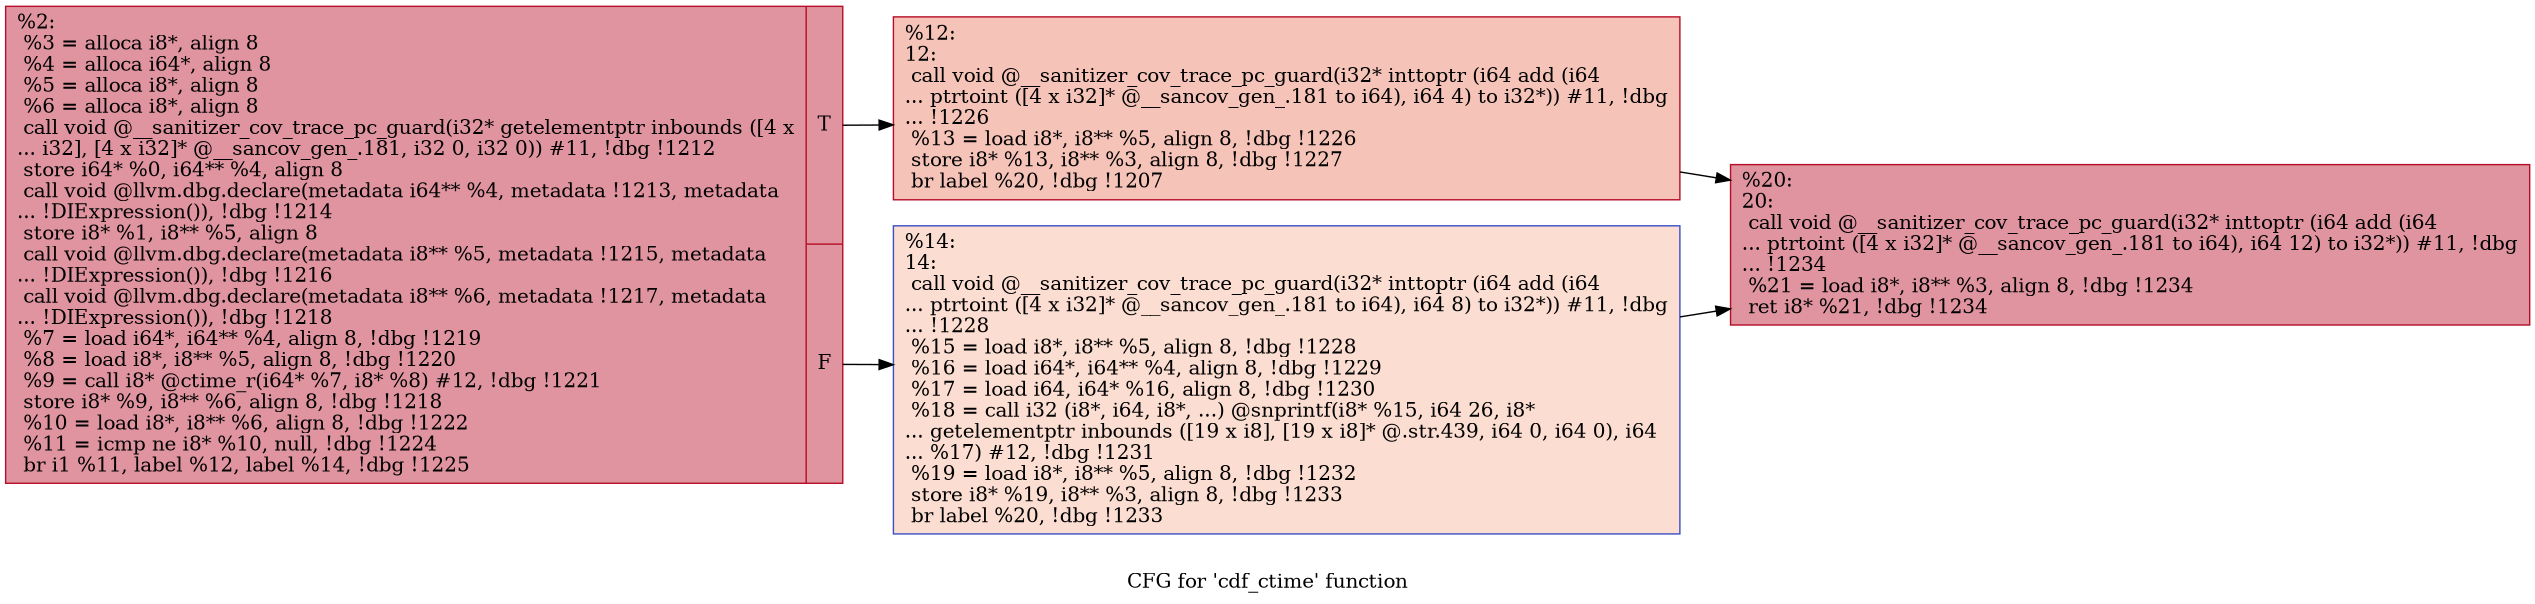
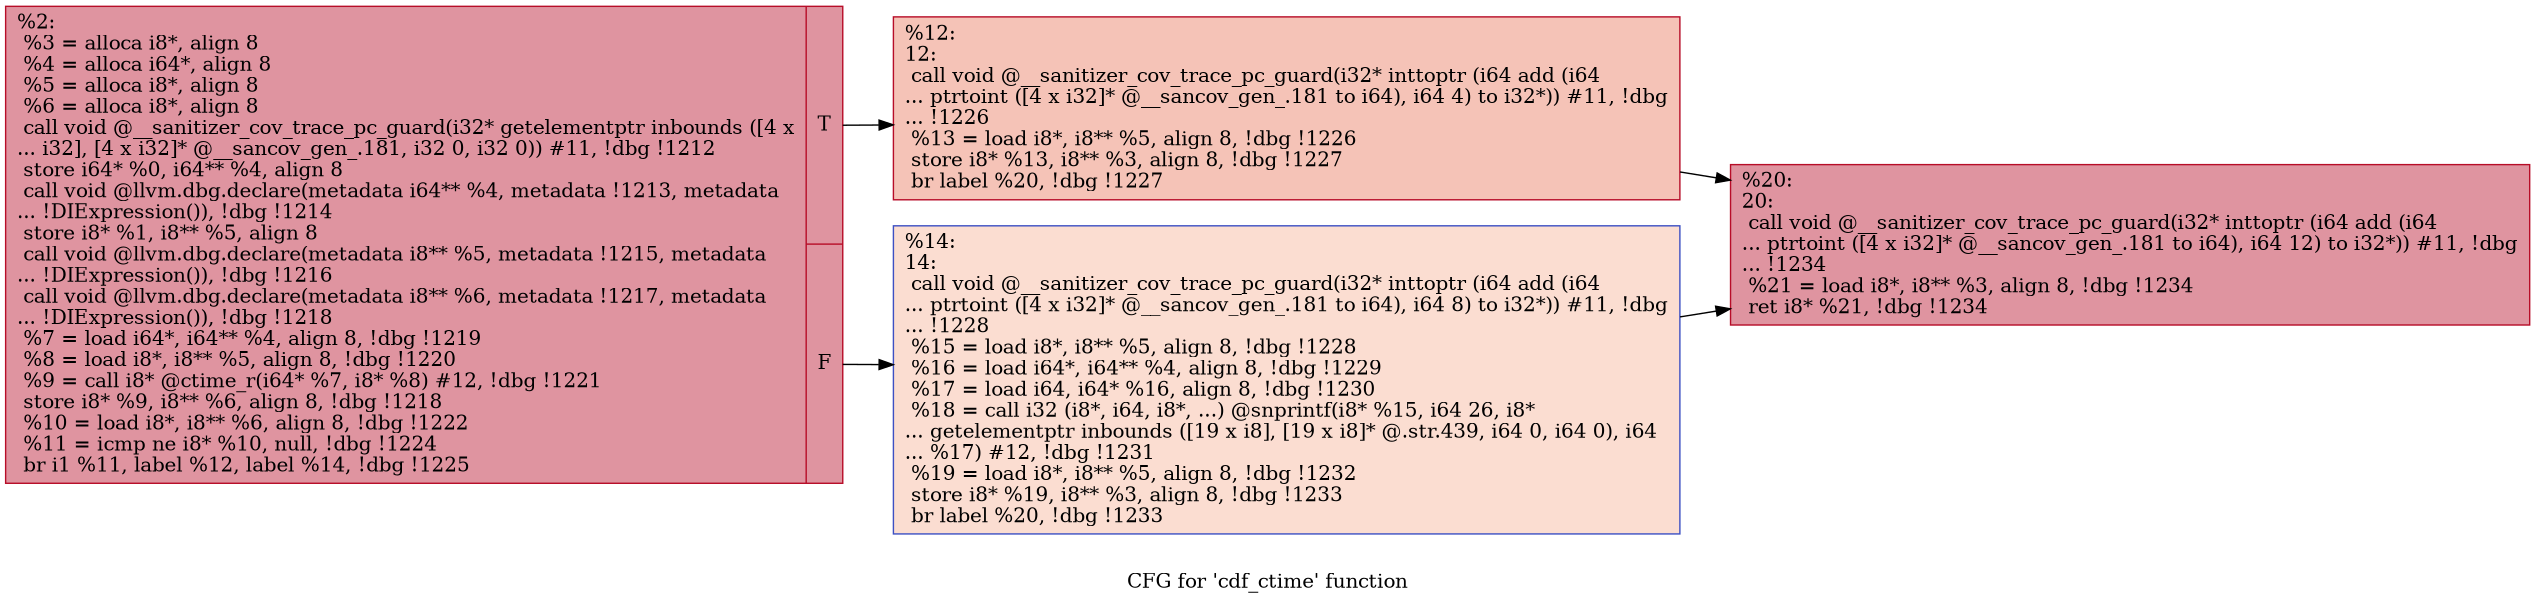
node "%12:": text "br label %20, !dbg !1207" -> "br label %20, !dbg !1227"
